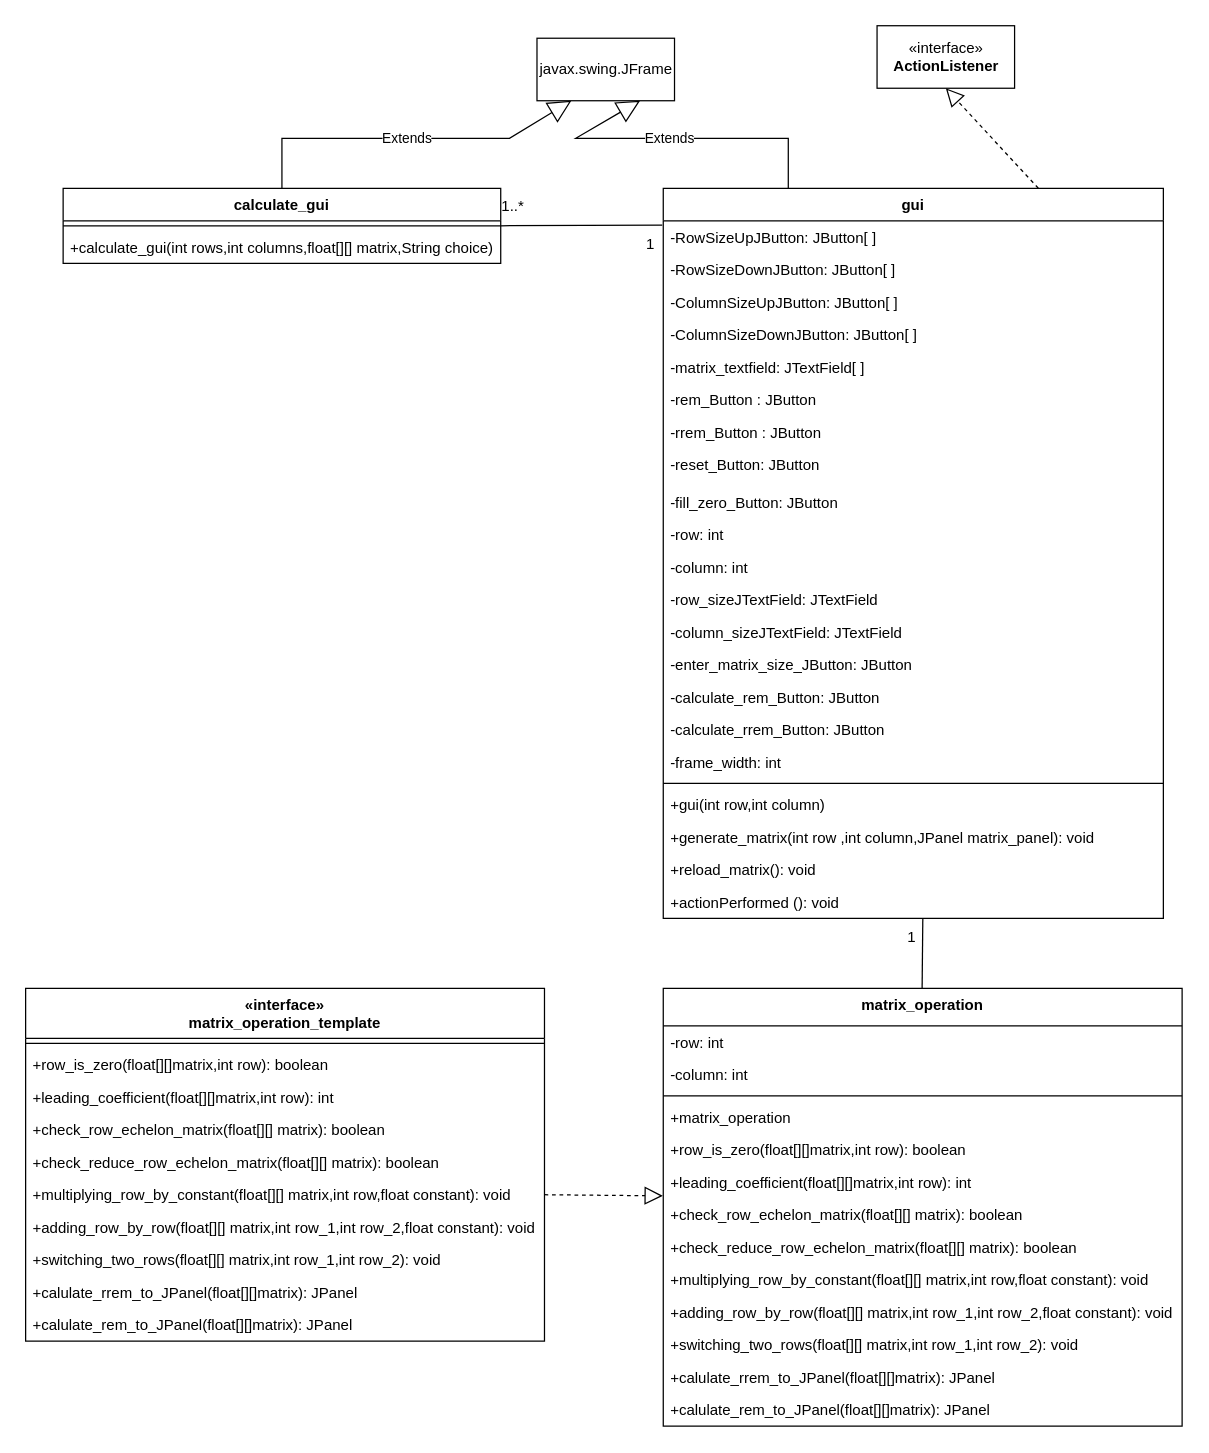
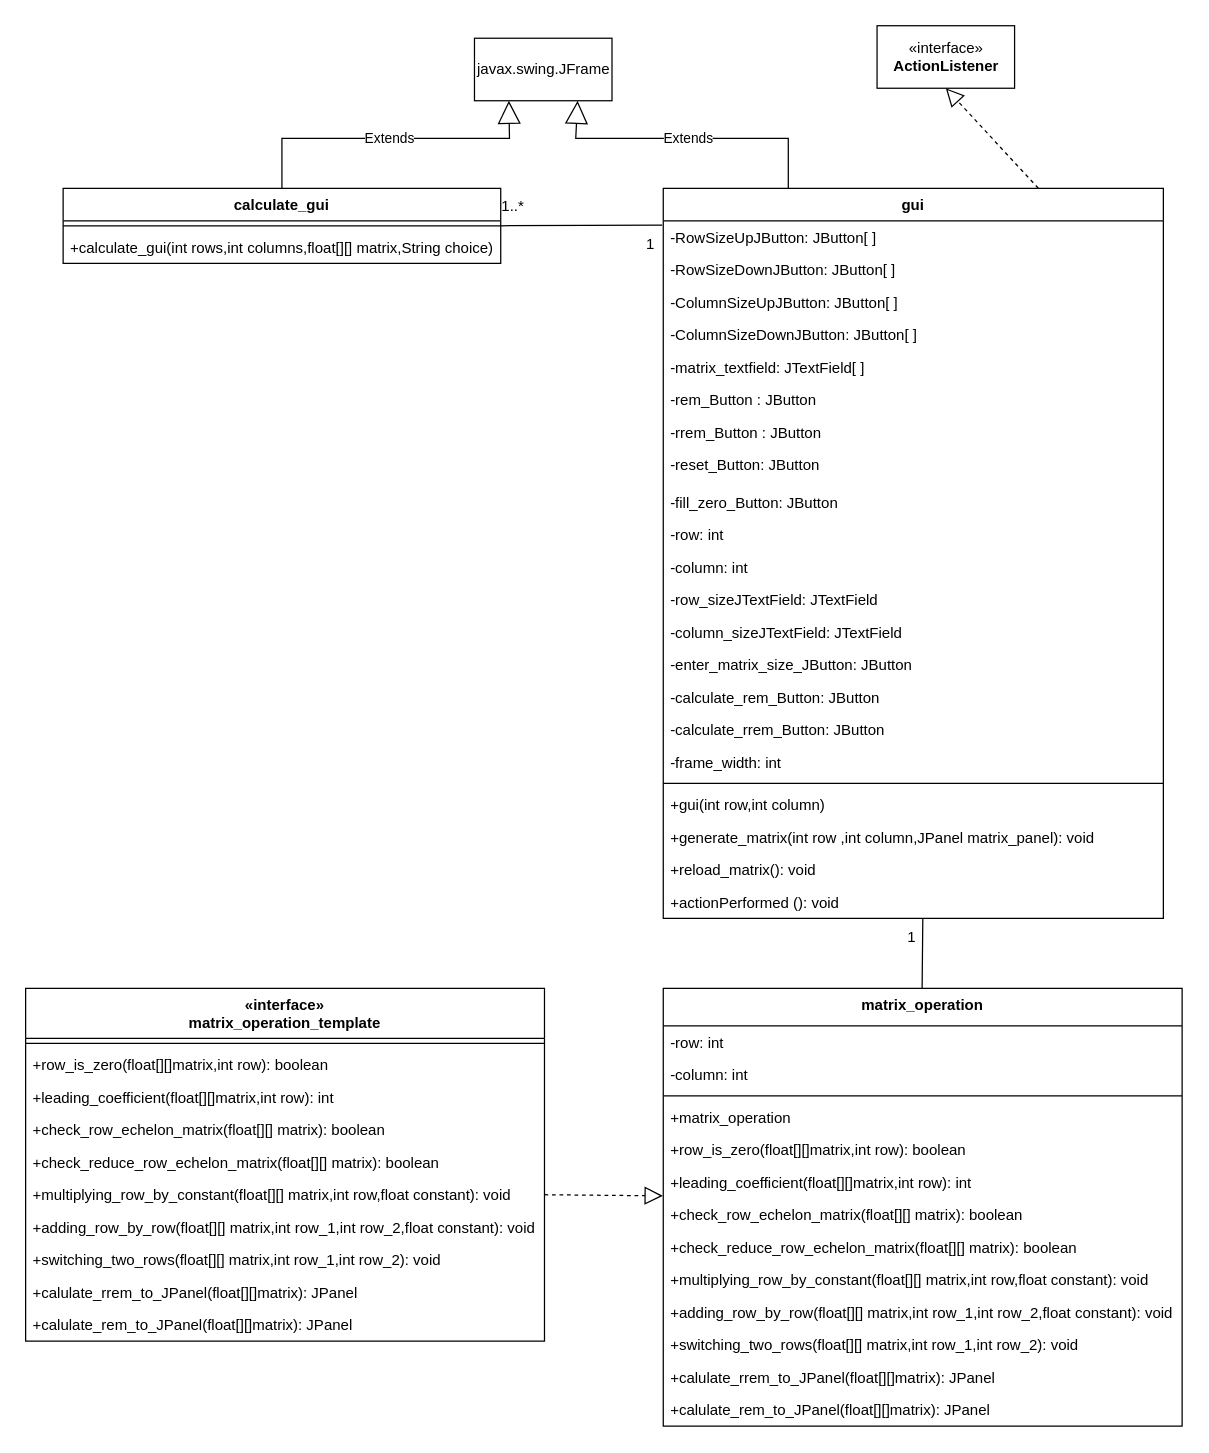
node "javax.swing.JFrame": moved (606, 69) -> (543, 69)
